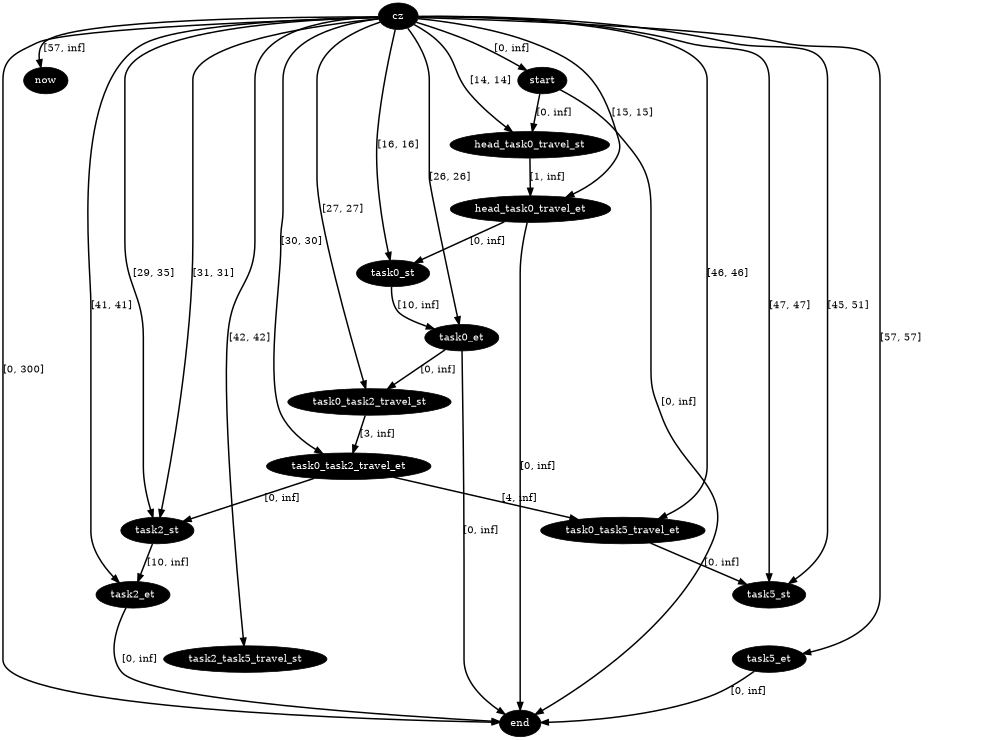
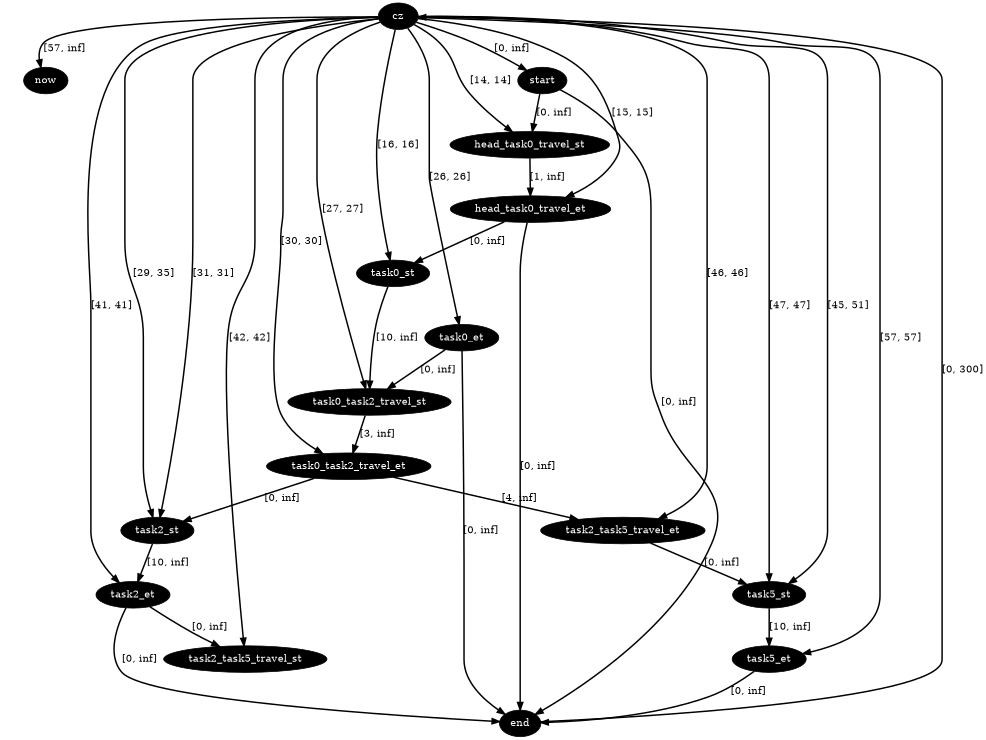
edge "task0_st" -> "task0_et": now "task0_st" -> "task0_task2_travel_st"
edge "cz" -> "end": reversed
node "task0_task5_travel_et": label "task0_task5_travel_et" -> "task2_task5_travel_et"
edge "task5_st" -> "task5_et": added, label "[10, inf]"
edge "task2_et" -> "task2_task5_travel_st": added, label "[0, inf]"
